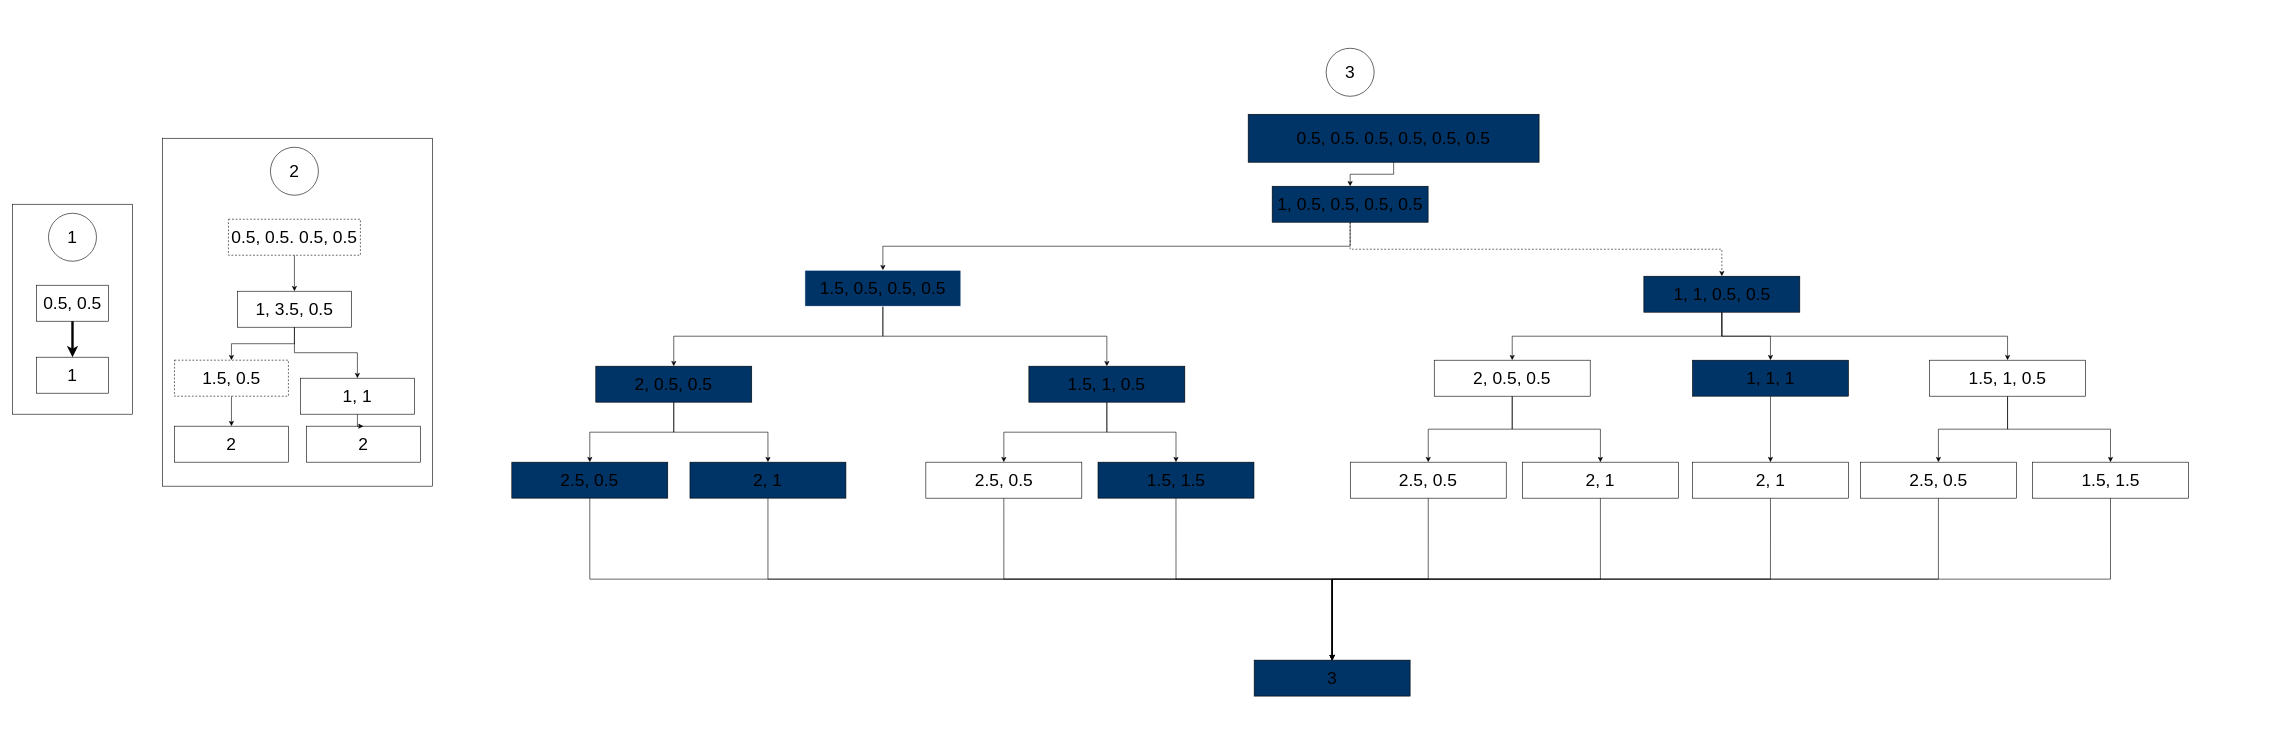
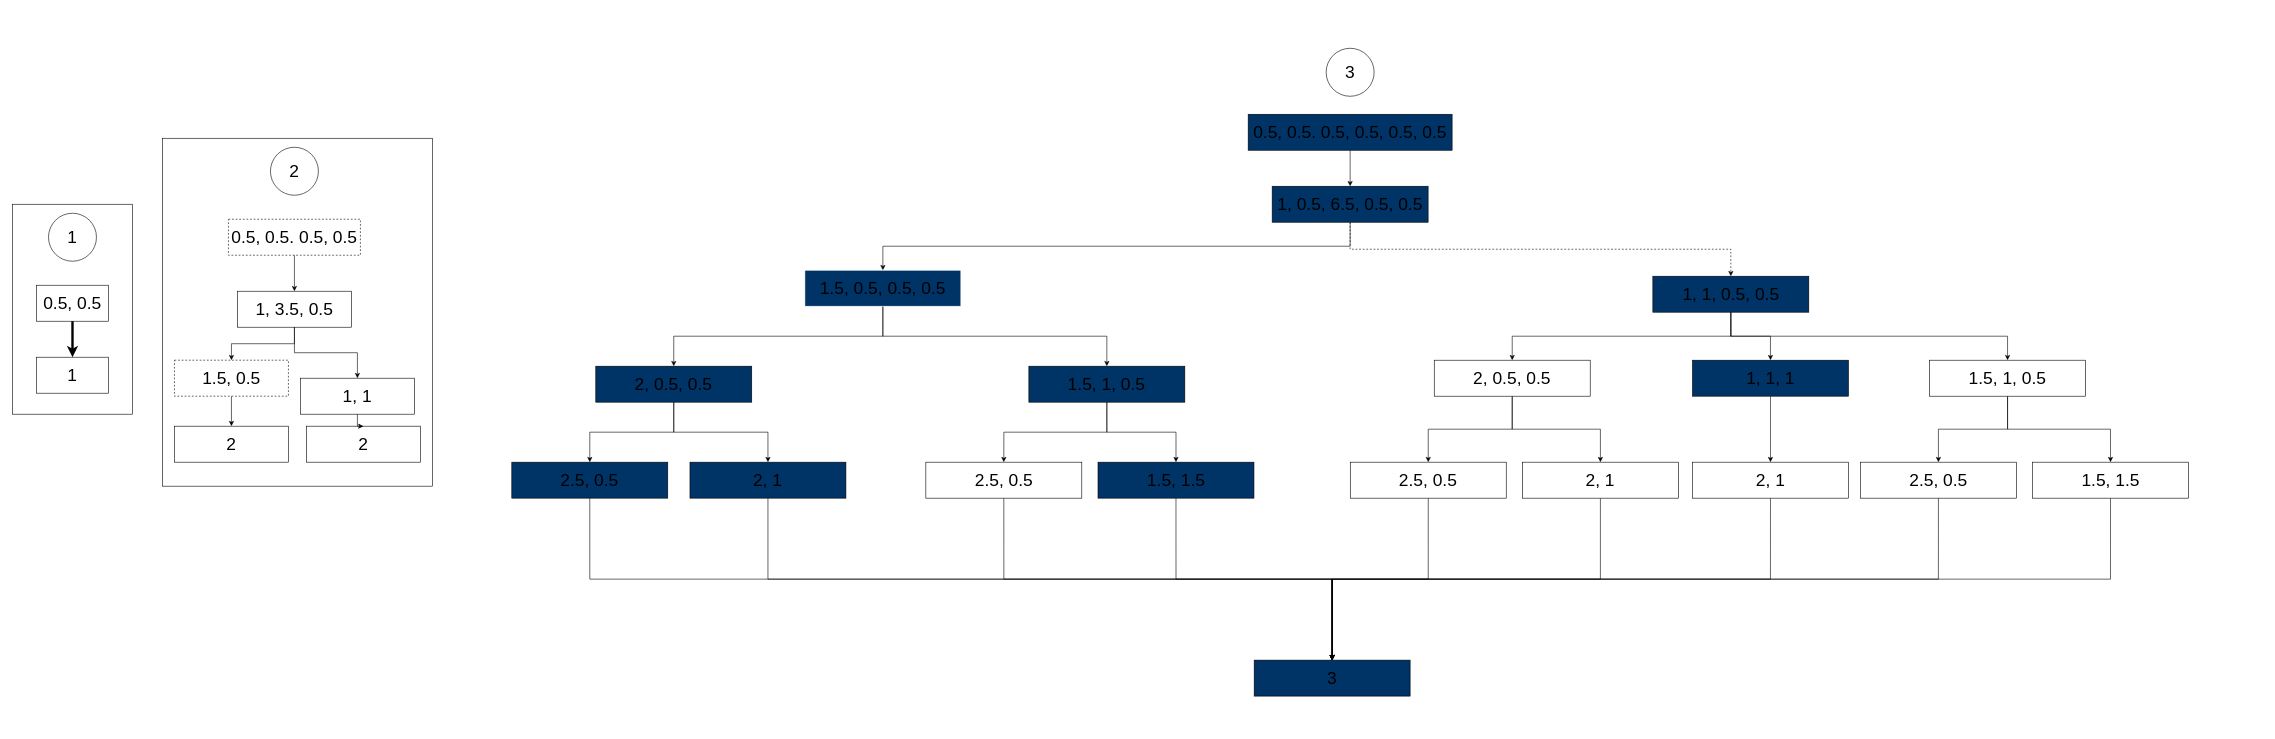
node "0.5, 0.5. 0.5, 0.5, 0.5, 0.5": size 291x48 -> 204x36
node "1, 0.5, 0.5, 0.5, 0.5": label "1, 0.5, 0.5, 0.5, 0.5" -> "1, 0.5, 6.5, 0.5, 0.5"
node "1, 1, 0.5, 0.5": moved (1722, 294) -> (1731, 294)
